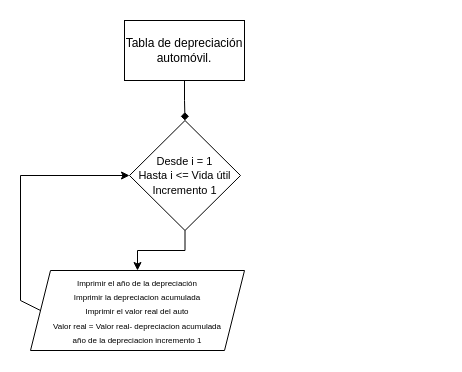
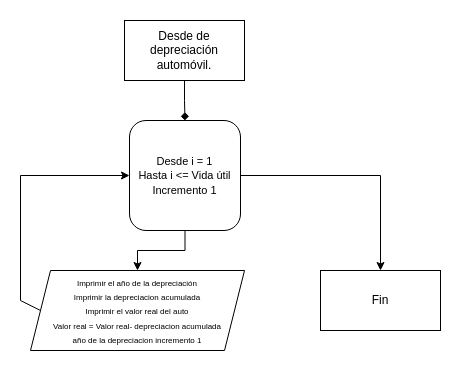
node "Tabla de depreciación automóvil.": label "Tabla de depreciación automóvil." -> "Desde de depreciación automóvil."
node "Desde i = 1 Hasta i <= Vida útil Incremento 1": shape diamond -> rounded rectangle
edge "Desde i = 1 Hasta i <= Vida útil Incremento 1" -> "Fin": added
node "Fin": added
